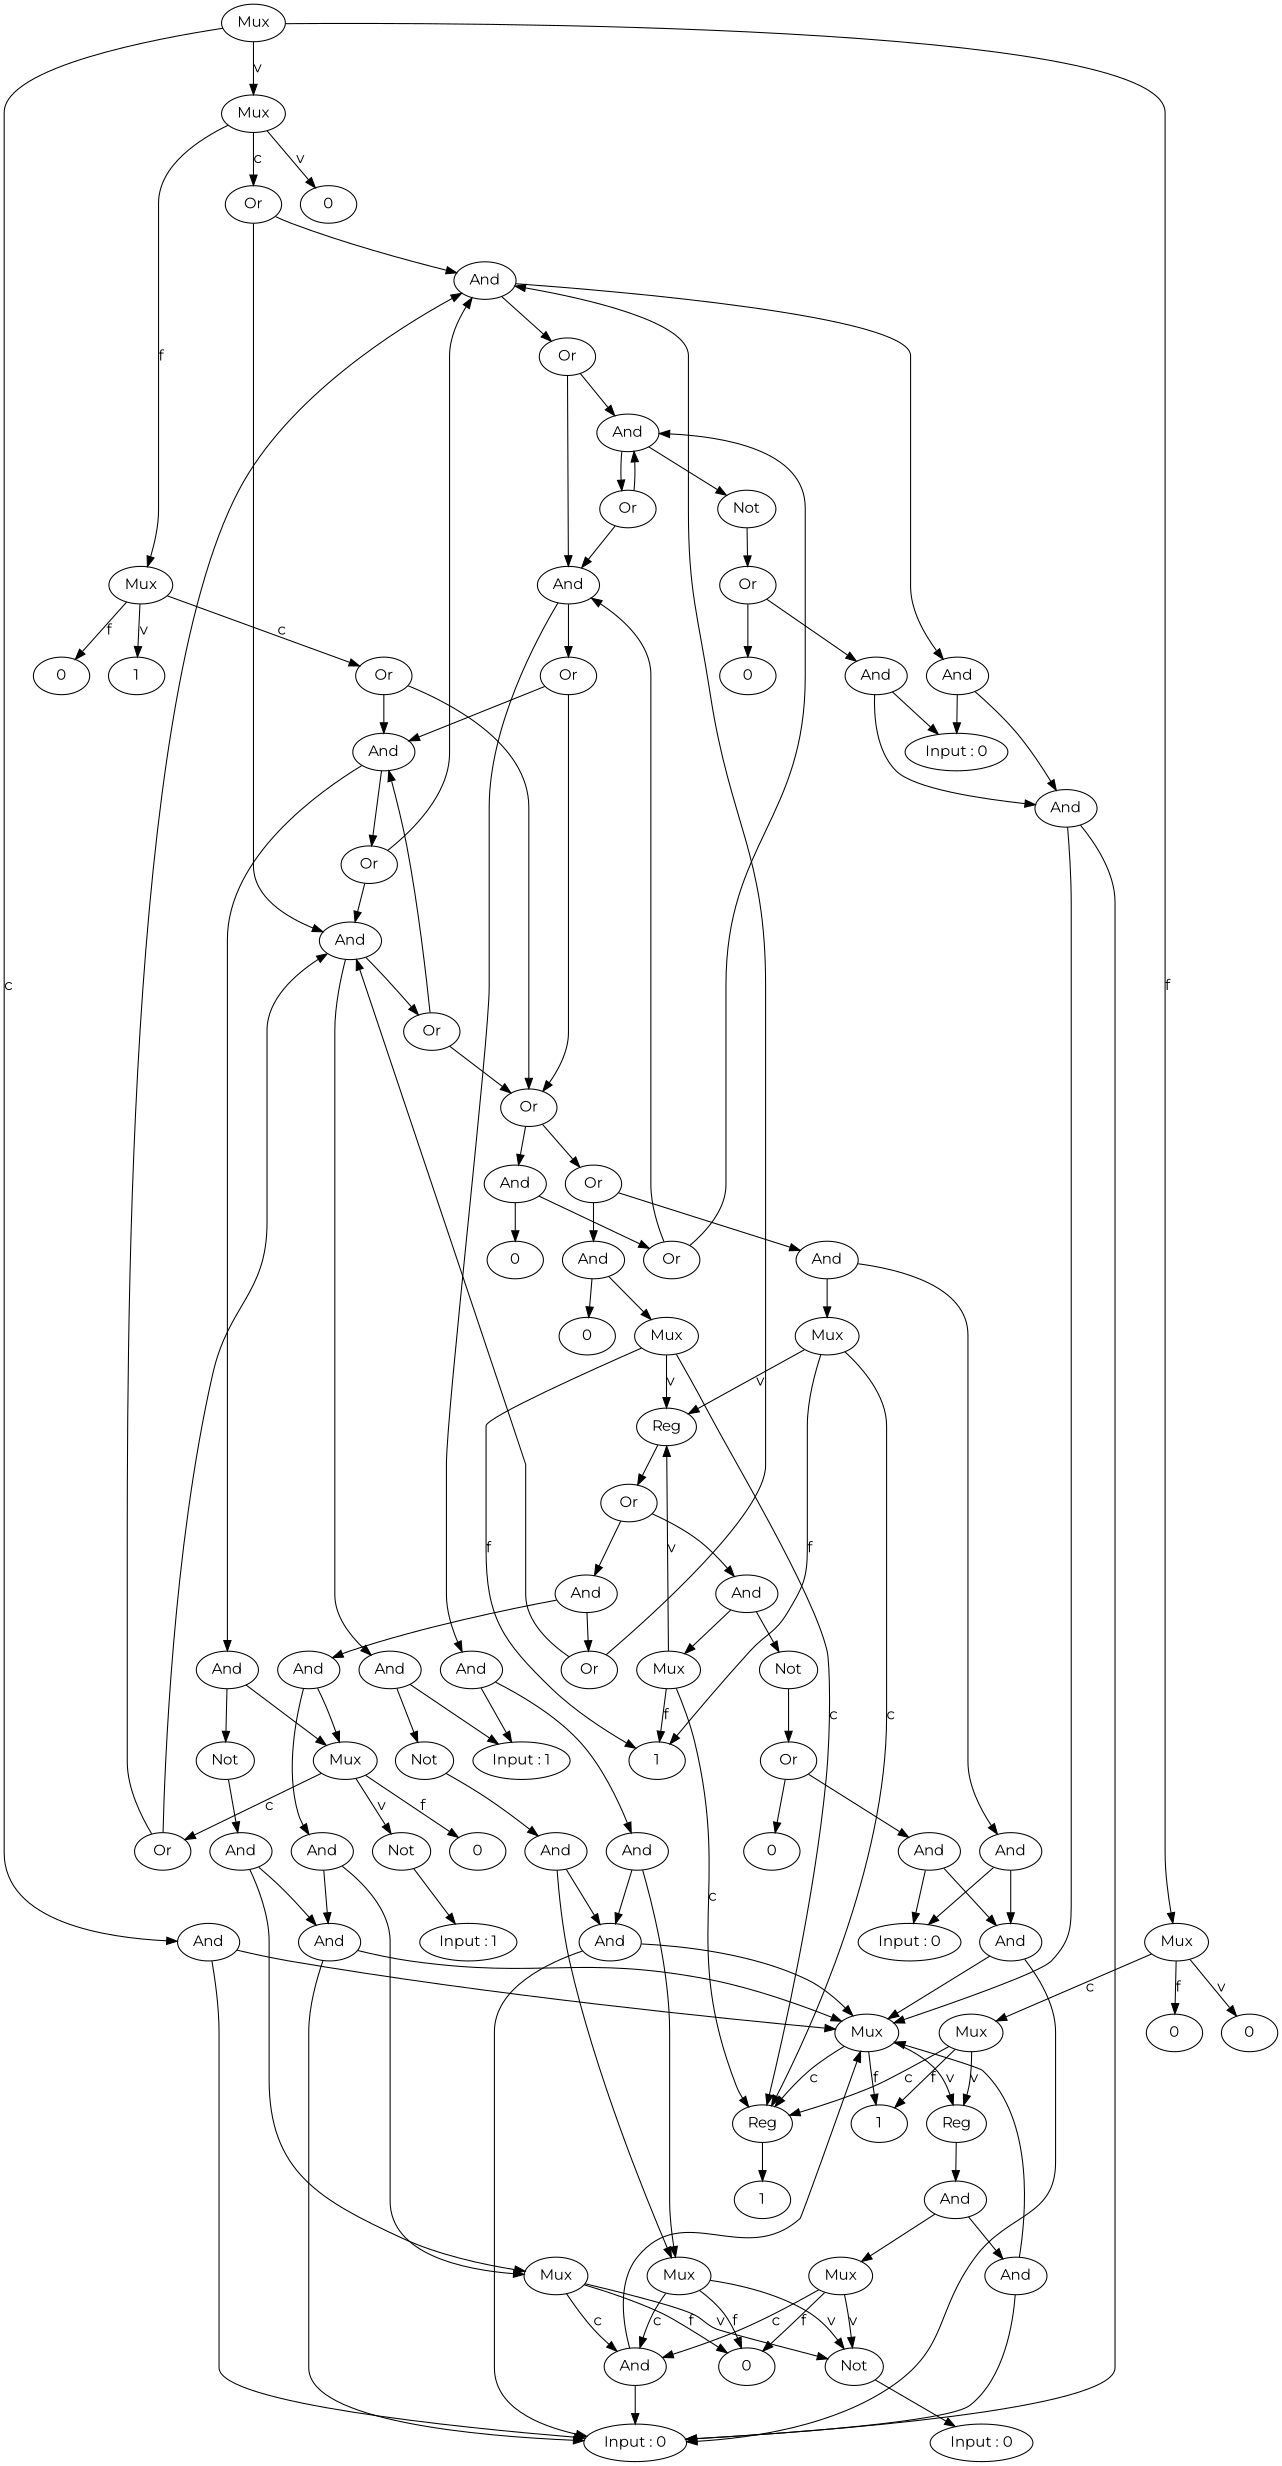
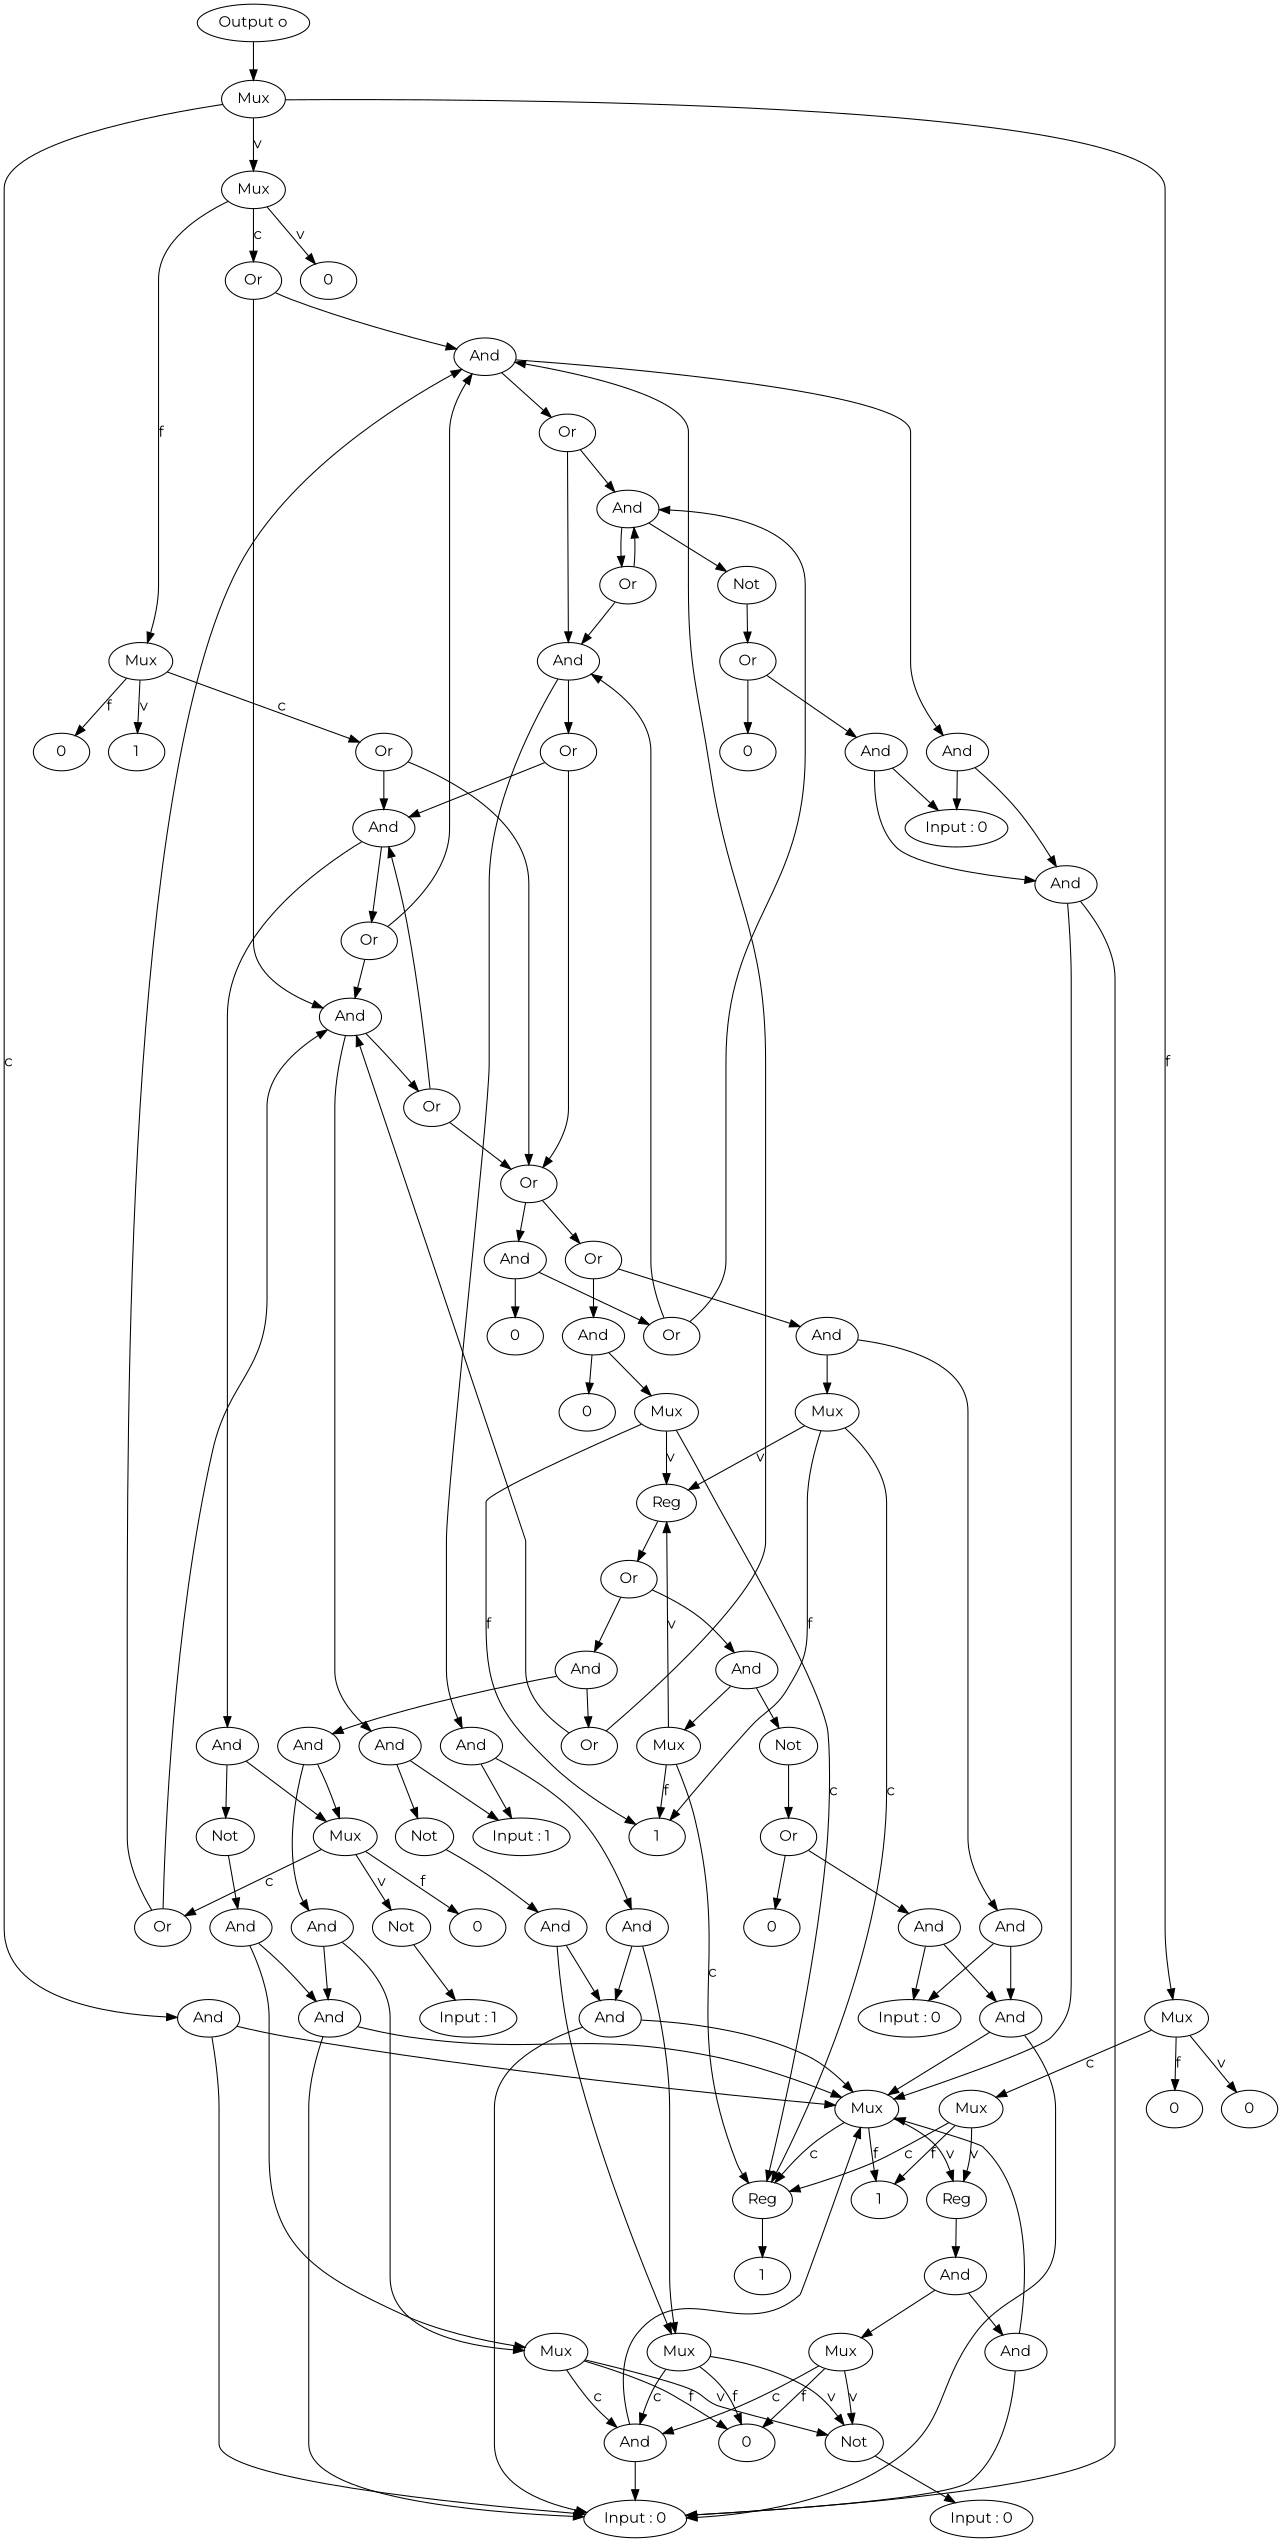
node "Output o": added
